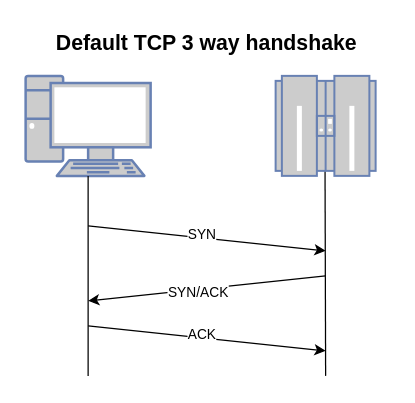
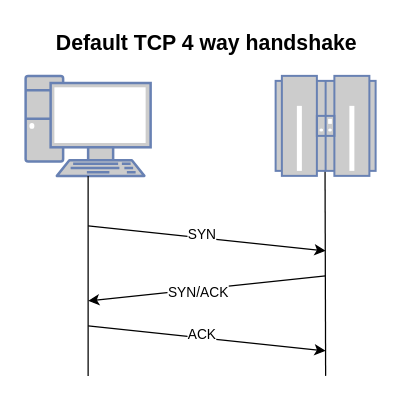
node "Default TCP 3 way handshake": label "Default TCP 3 way handshake" -> "Default TCP 4 way handshake"
